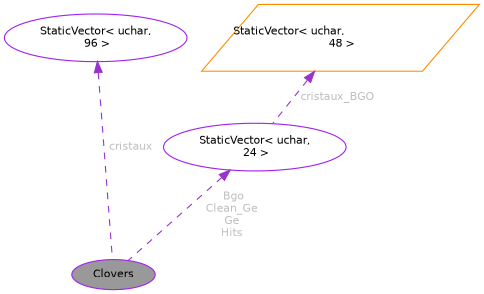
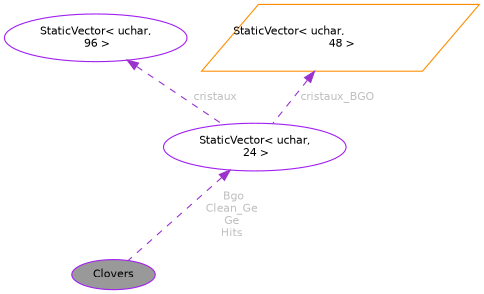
edge "Clovers" -> "StaticVector< uchar, 96 >": now "StaticVector< uchar, 24 >" -> "StaticVector< uchar, 96 >"
